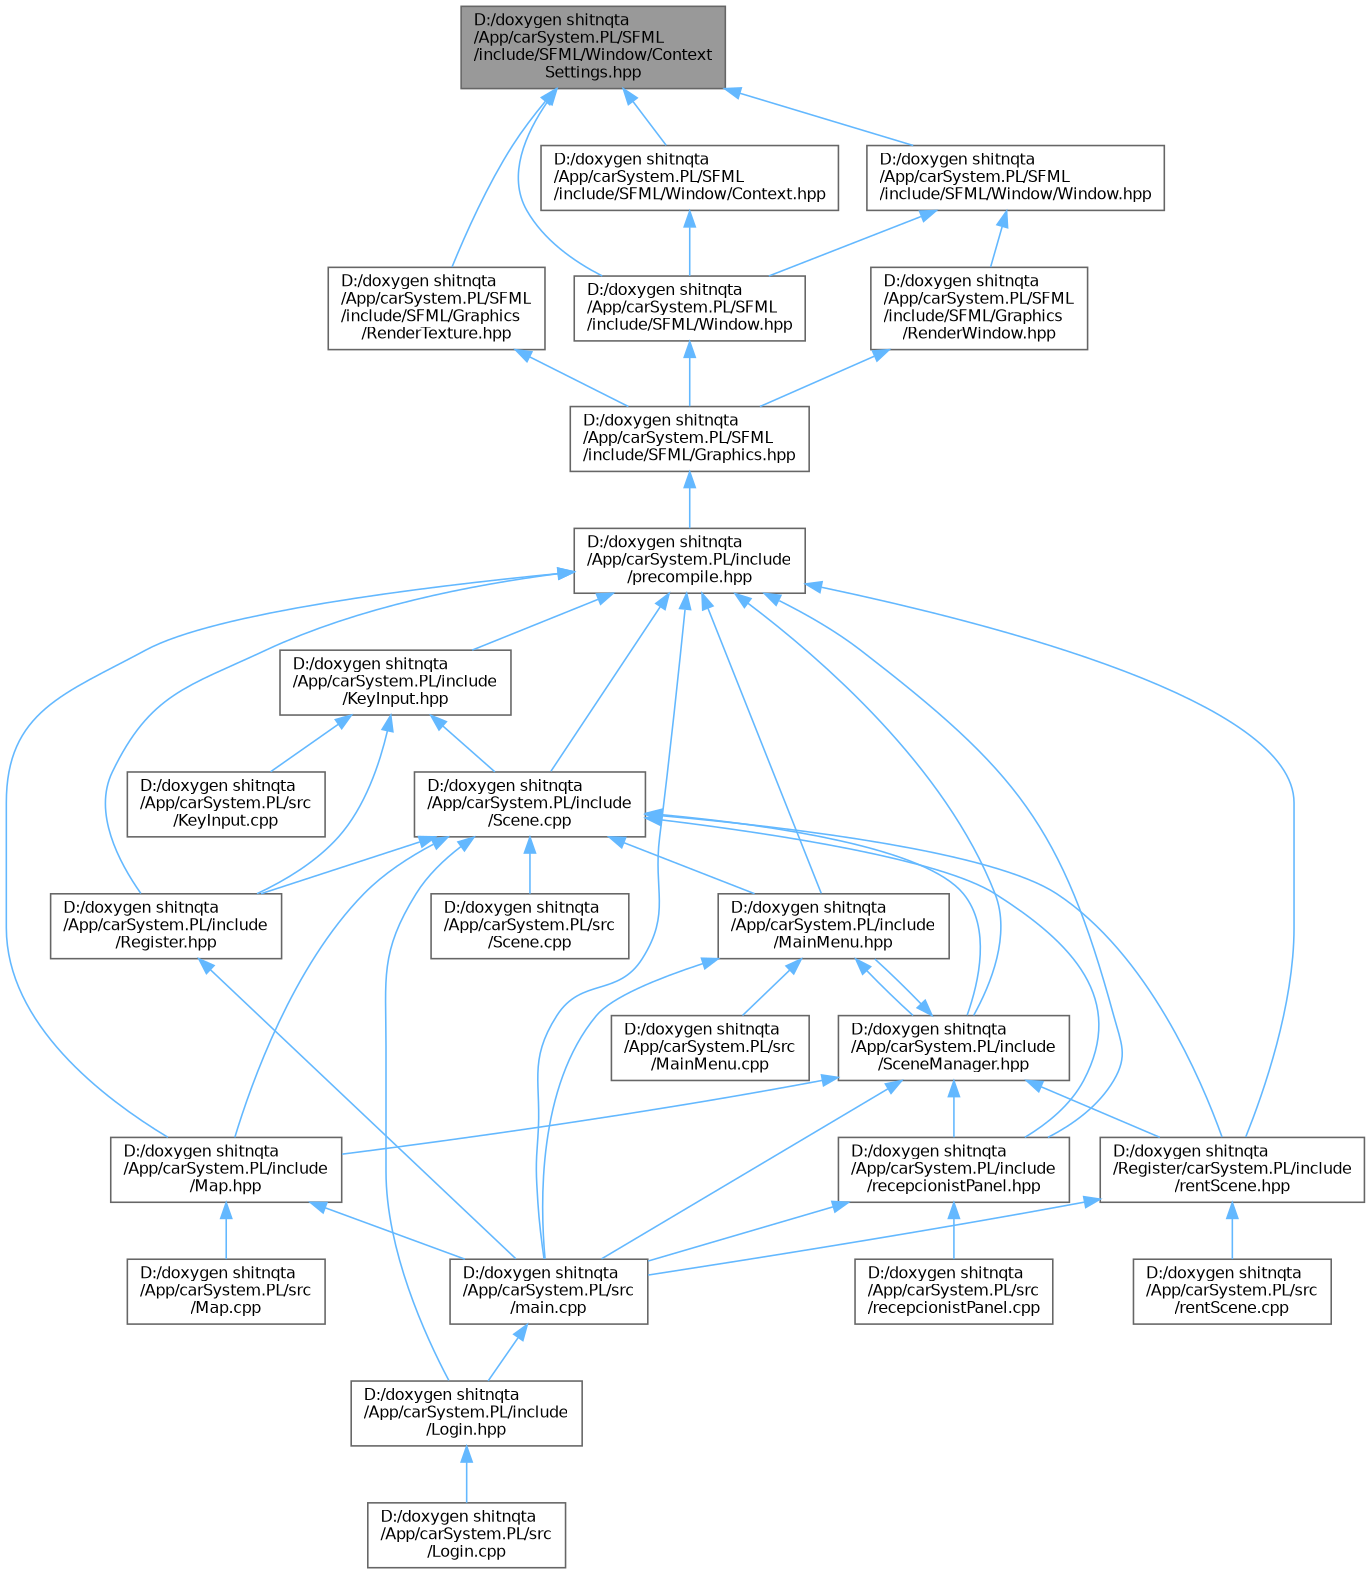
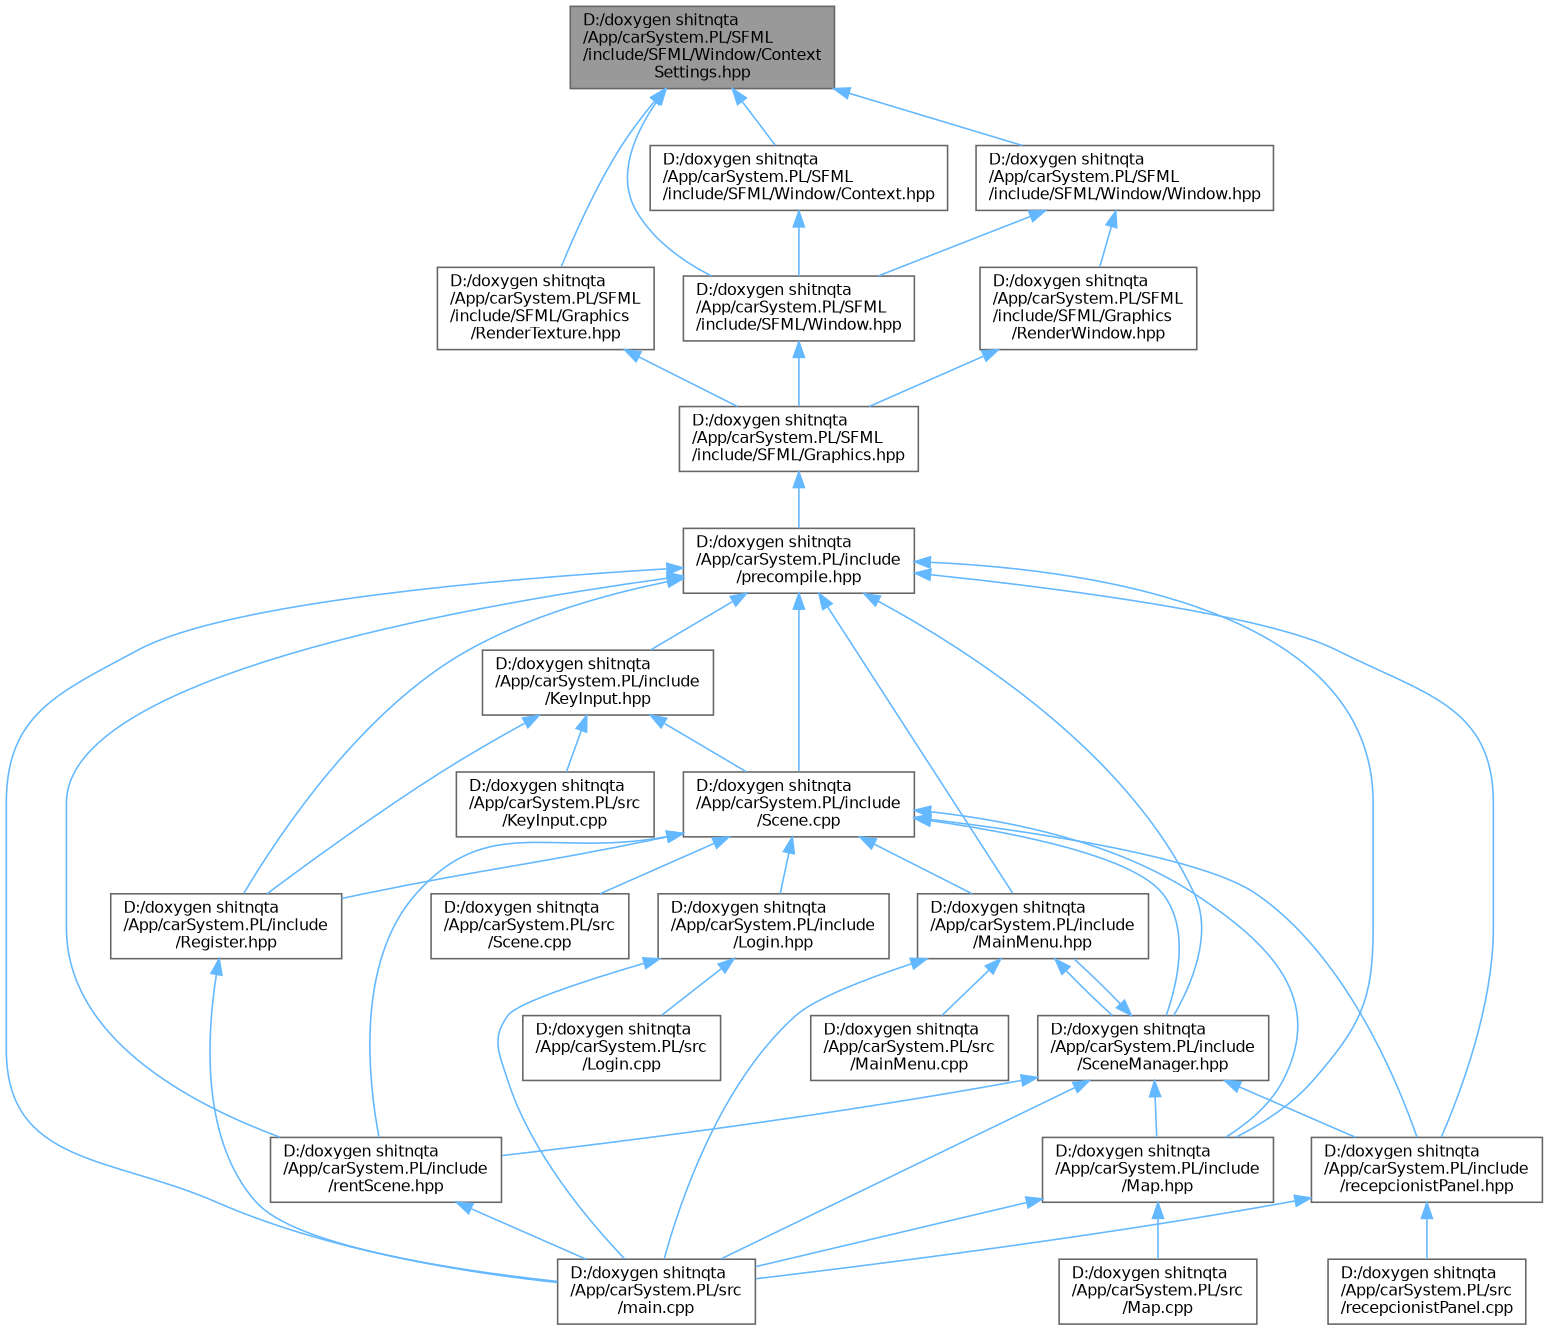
node "D:/doxygen shitnqta /Register/carSystem.PL/include /rentScene.hpp": label "D:/doxygen shitnqta /Register/carSystem.PL/include /rentScene.hpp" -> "D:/doxygen shitnqta /App/carSystem.PL/include /rentScene.hpp"
node "D:/doxygen shitnqta /App/carSystem.PL/src /rentScene.cpp": removed
edge "D:/doxygen shitnqta /App/carSystem.PL/include /Login.hpp" -> "D:/doxygen shitnqta /App/carSystem.PL/src /main.cpp": reversed
